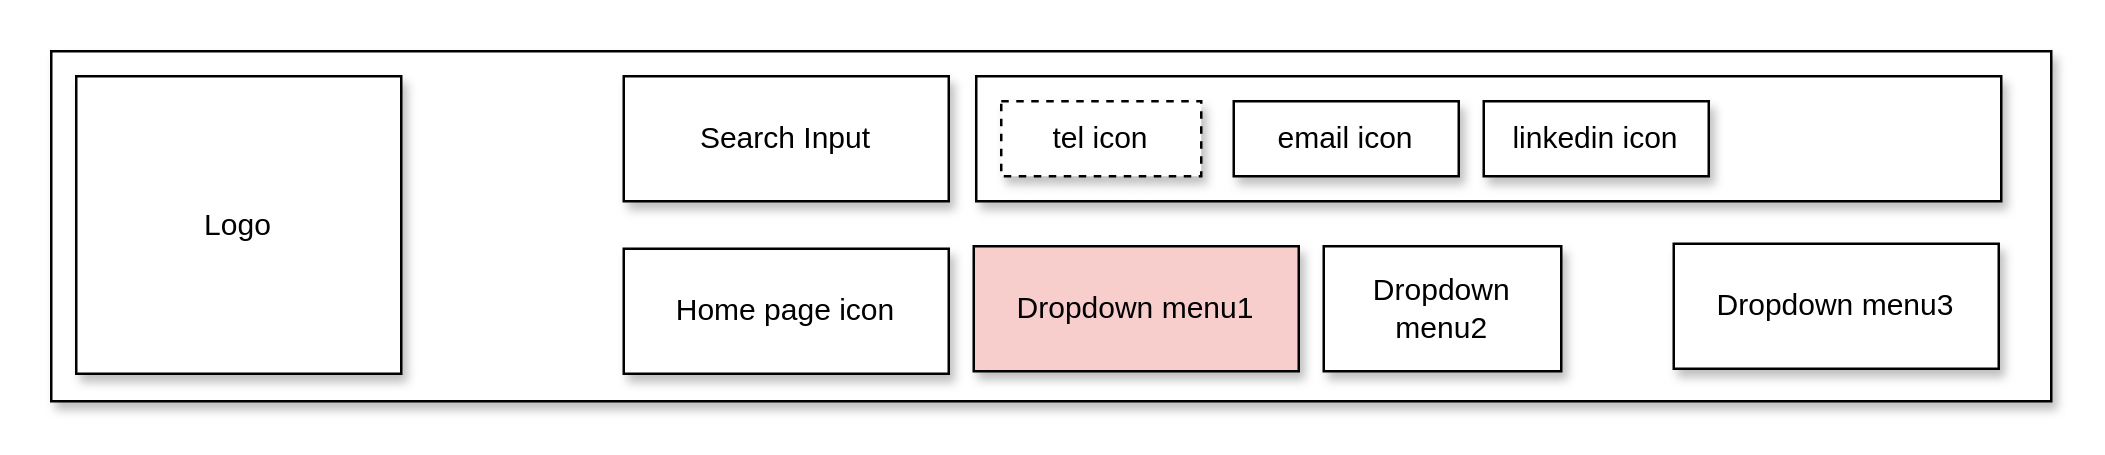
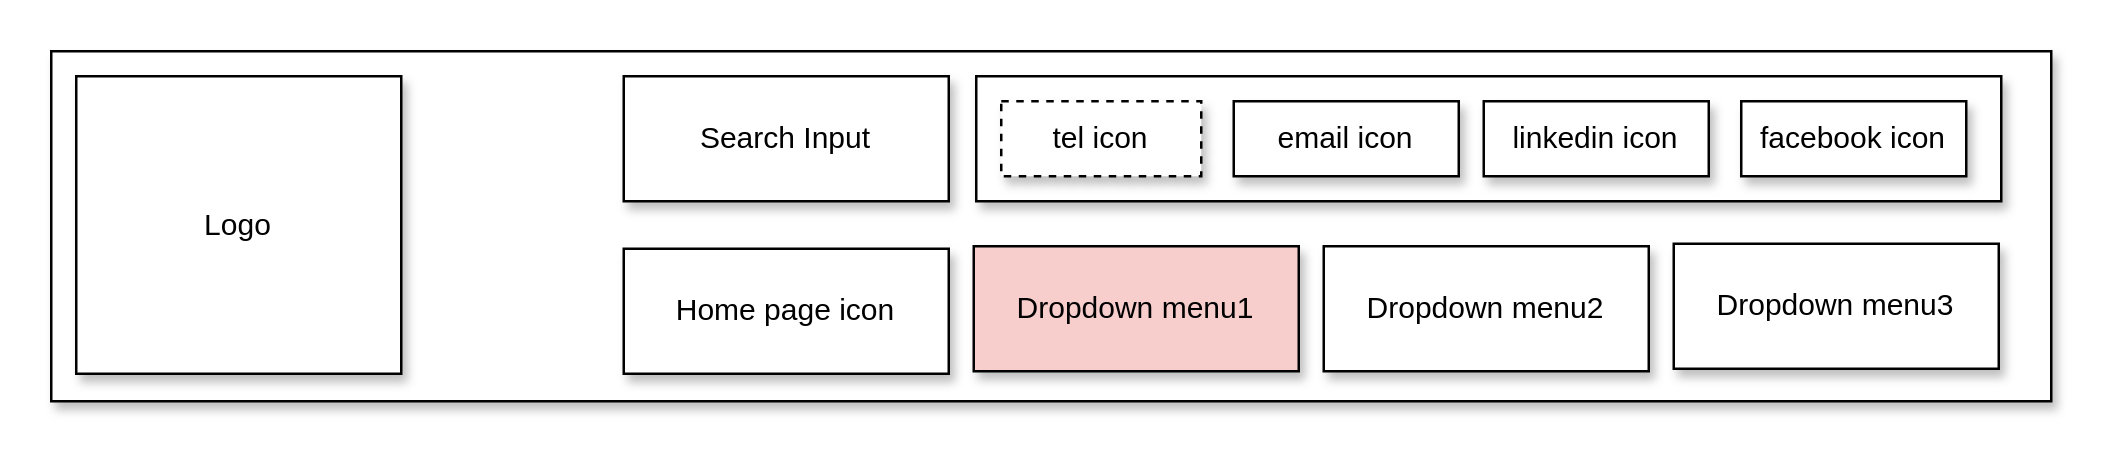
node "facebook icon": added
node "Dropdown menu2": size 238x125 -> 325x125
